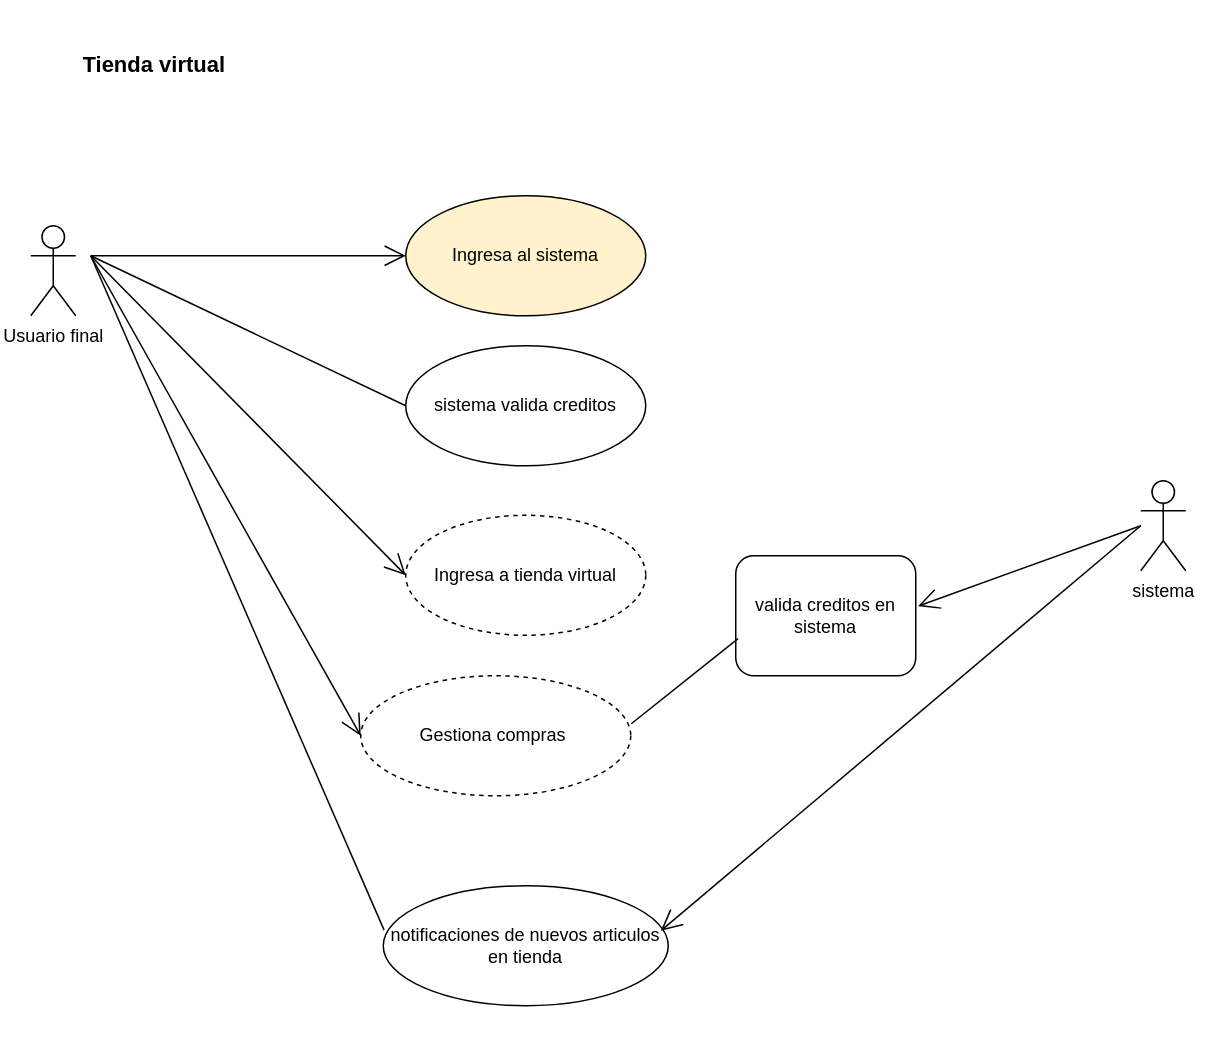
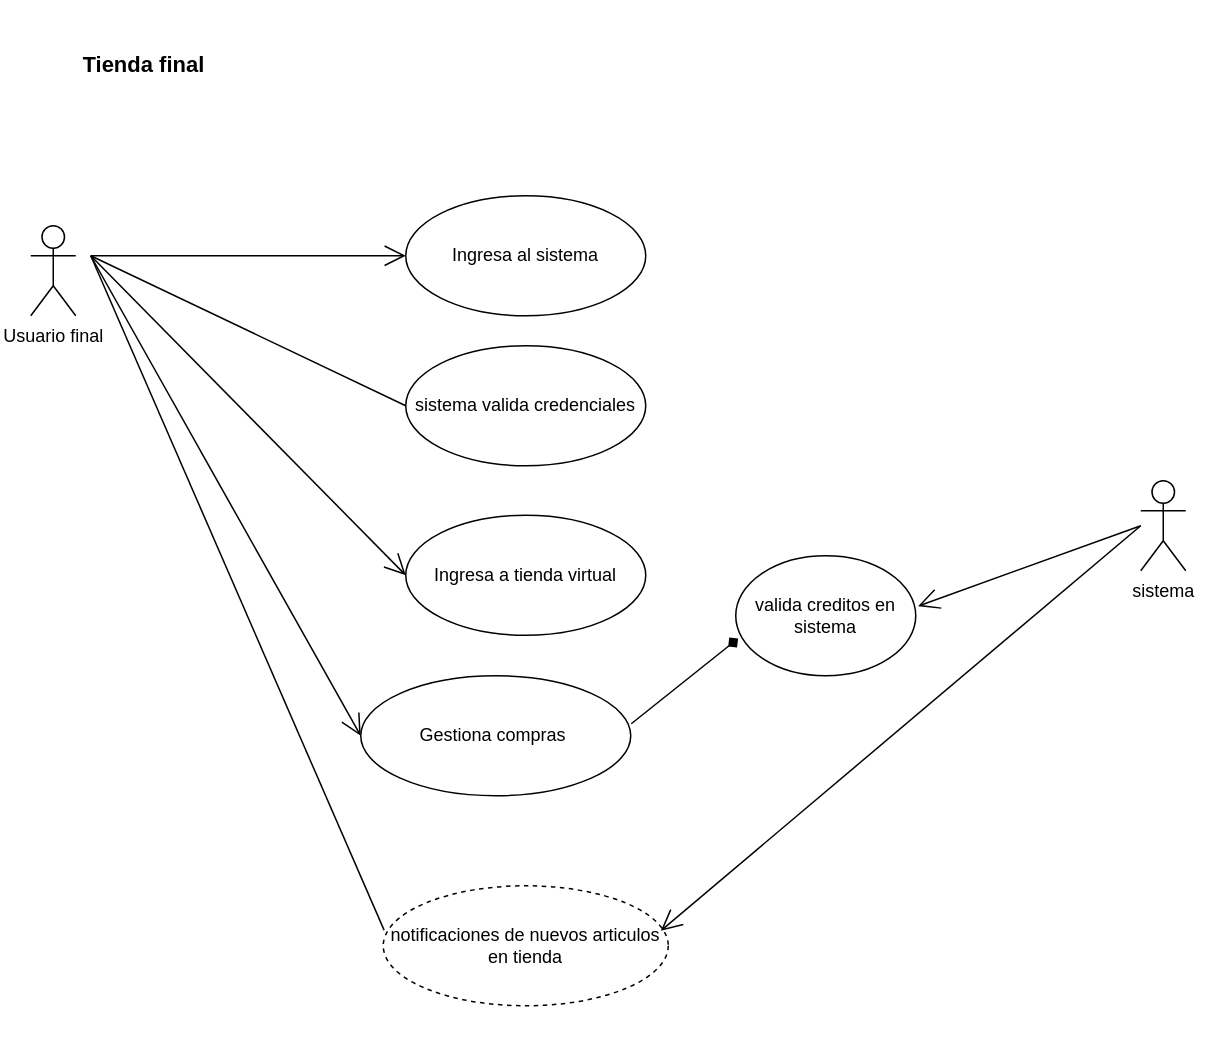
node "Tienda virtual": label "Tienda virtual" -> "Tienda final"
node "Ingresa al sistema": fillcolor #fff2cc -> #ffffff
node "sistema valida creditos": label "sistema valida creditos" -> "sistema valida credenciales"
node "Ingresa a tienda virtual": style dashed -> solid
node "valida creditos en sistema": shape rounded rectangle -> ellipse
edge "valida creditos en sistema" -- "Gestiona compras": arrowhead none -> diamond
node "Gestiona compras": style dashed -> solid
node "notificaciones de nuevos articulos en tienda": style solid -> dashed
